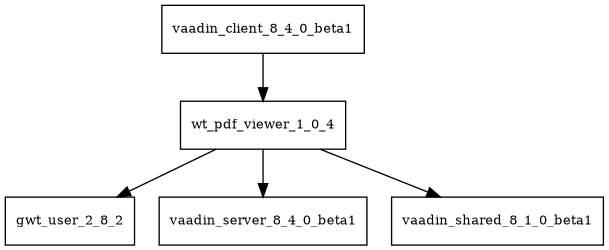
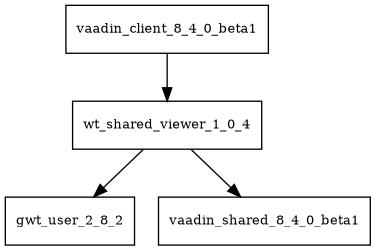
node "wt_pdf_viewer_1_0_4": label "wt_pdf_viewer_1_0_4" -> "wt_shared_viewer_1_0_4"
node "vaadin_server_8_4_0_beta1": removed
node "vaadin_shared_8_1_0_beta1": label "vaadin_shared_8_1_0_beta1" -> "vaadin_shared_8_4_0_beta1"
